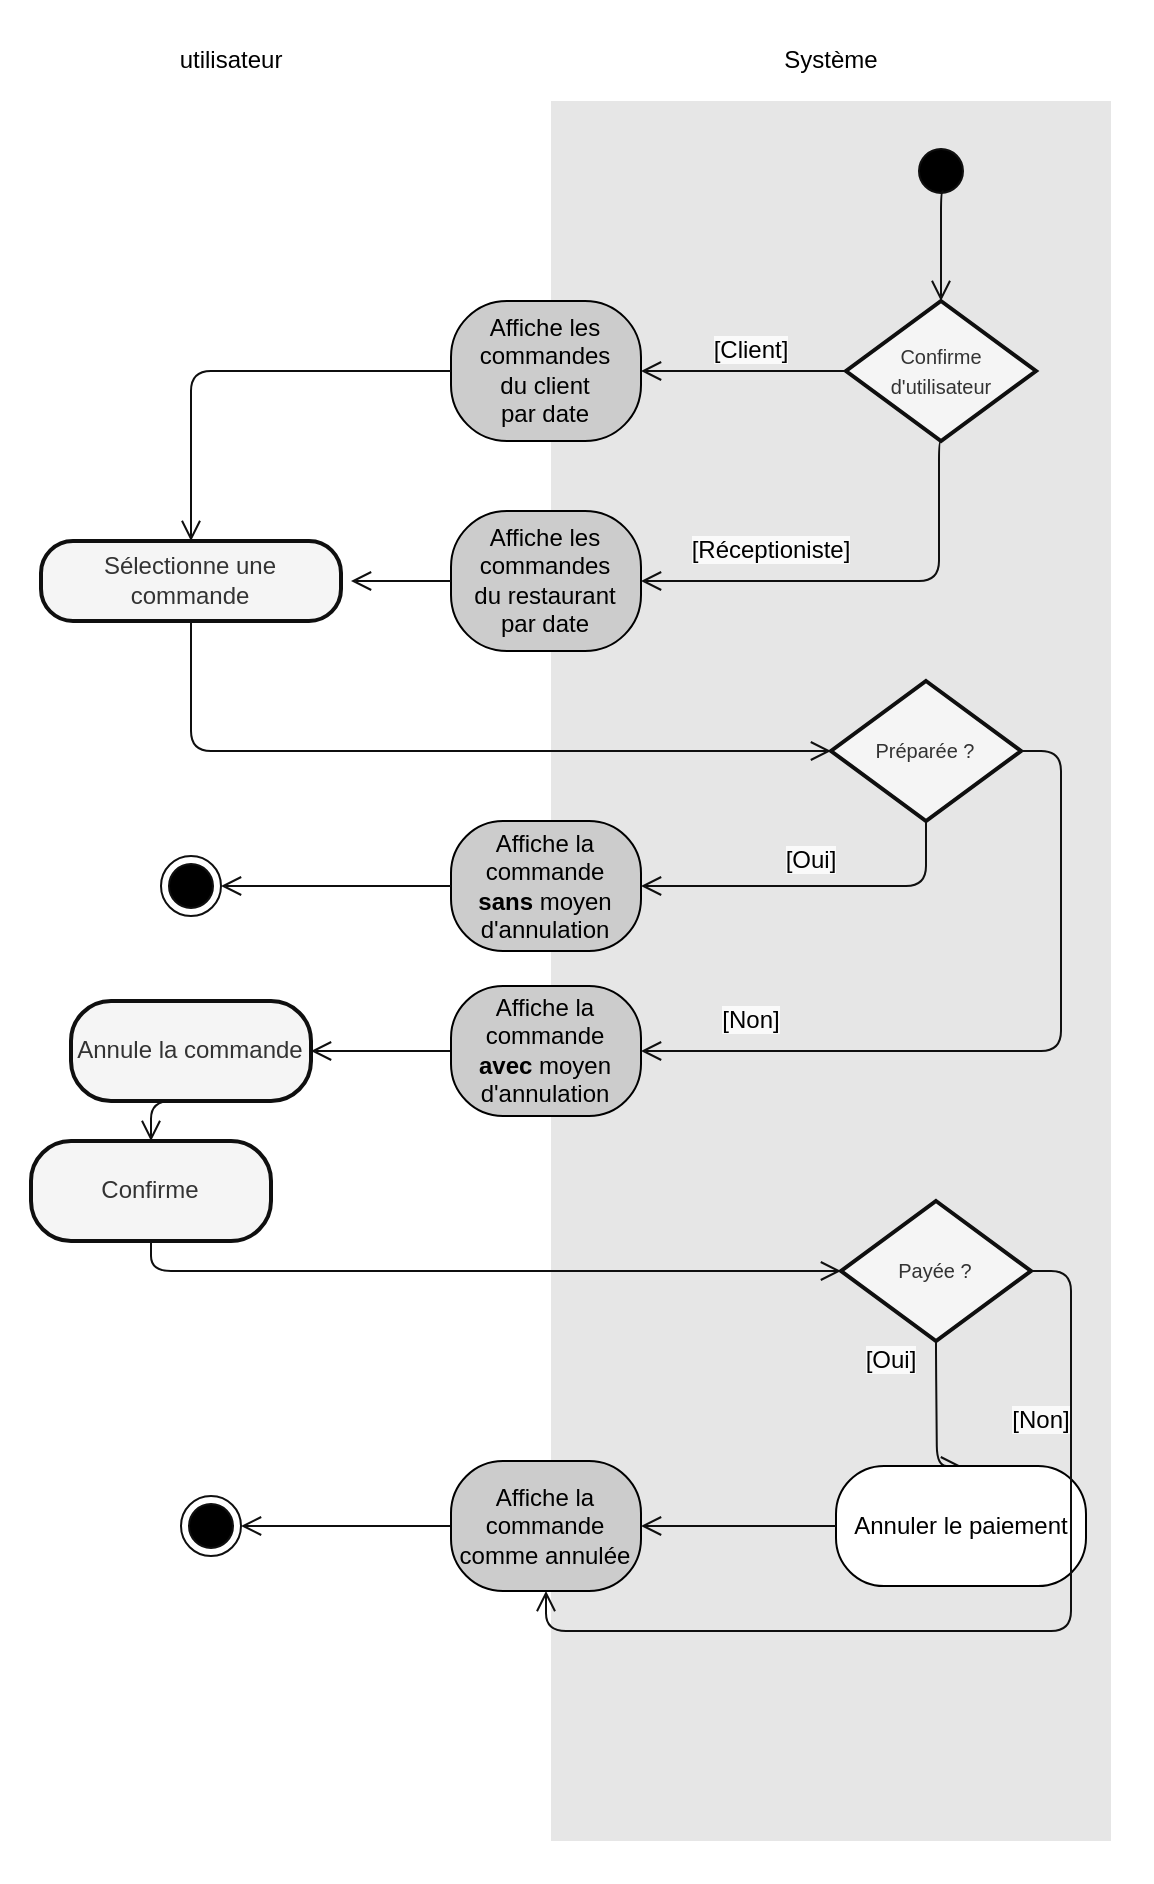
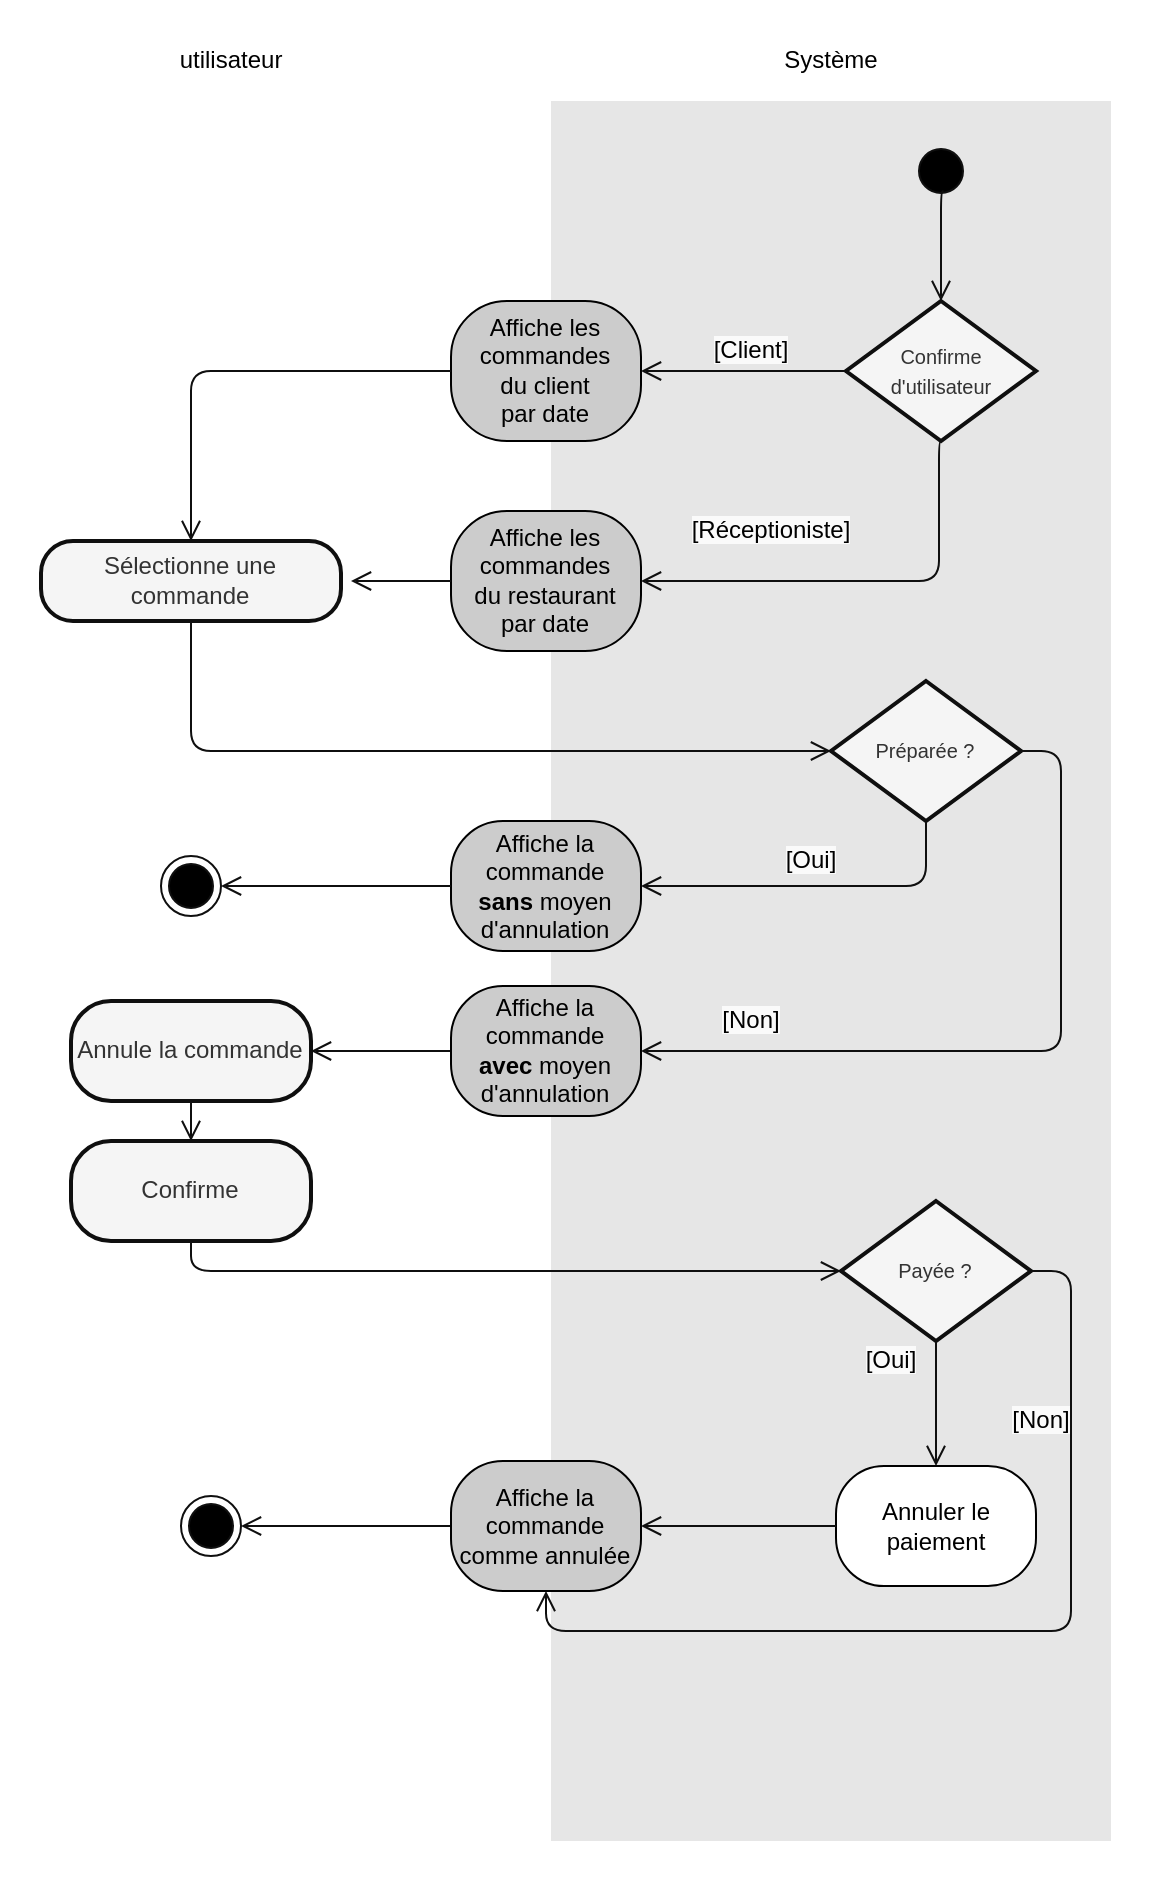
node "[Réceptioniste]": moved (771, 551) -> (771, 531)
node "Confirme": moved (151, 1191) -> (191, 1191)
node "Annuler le paiement": size 250x120 -> 200x120
